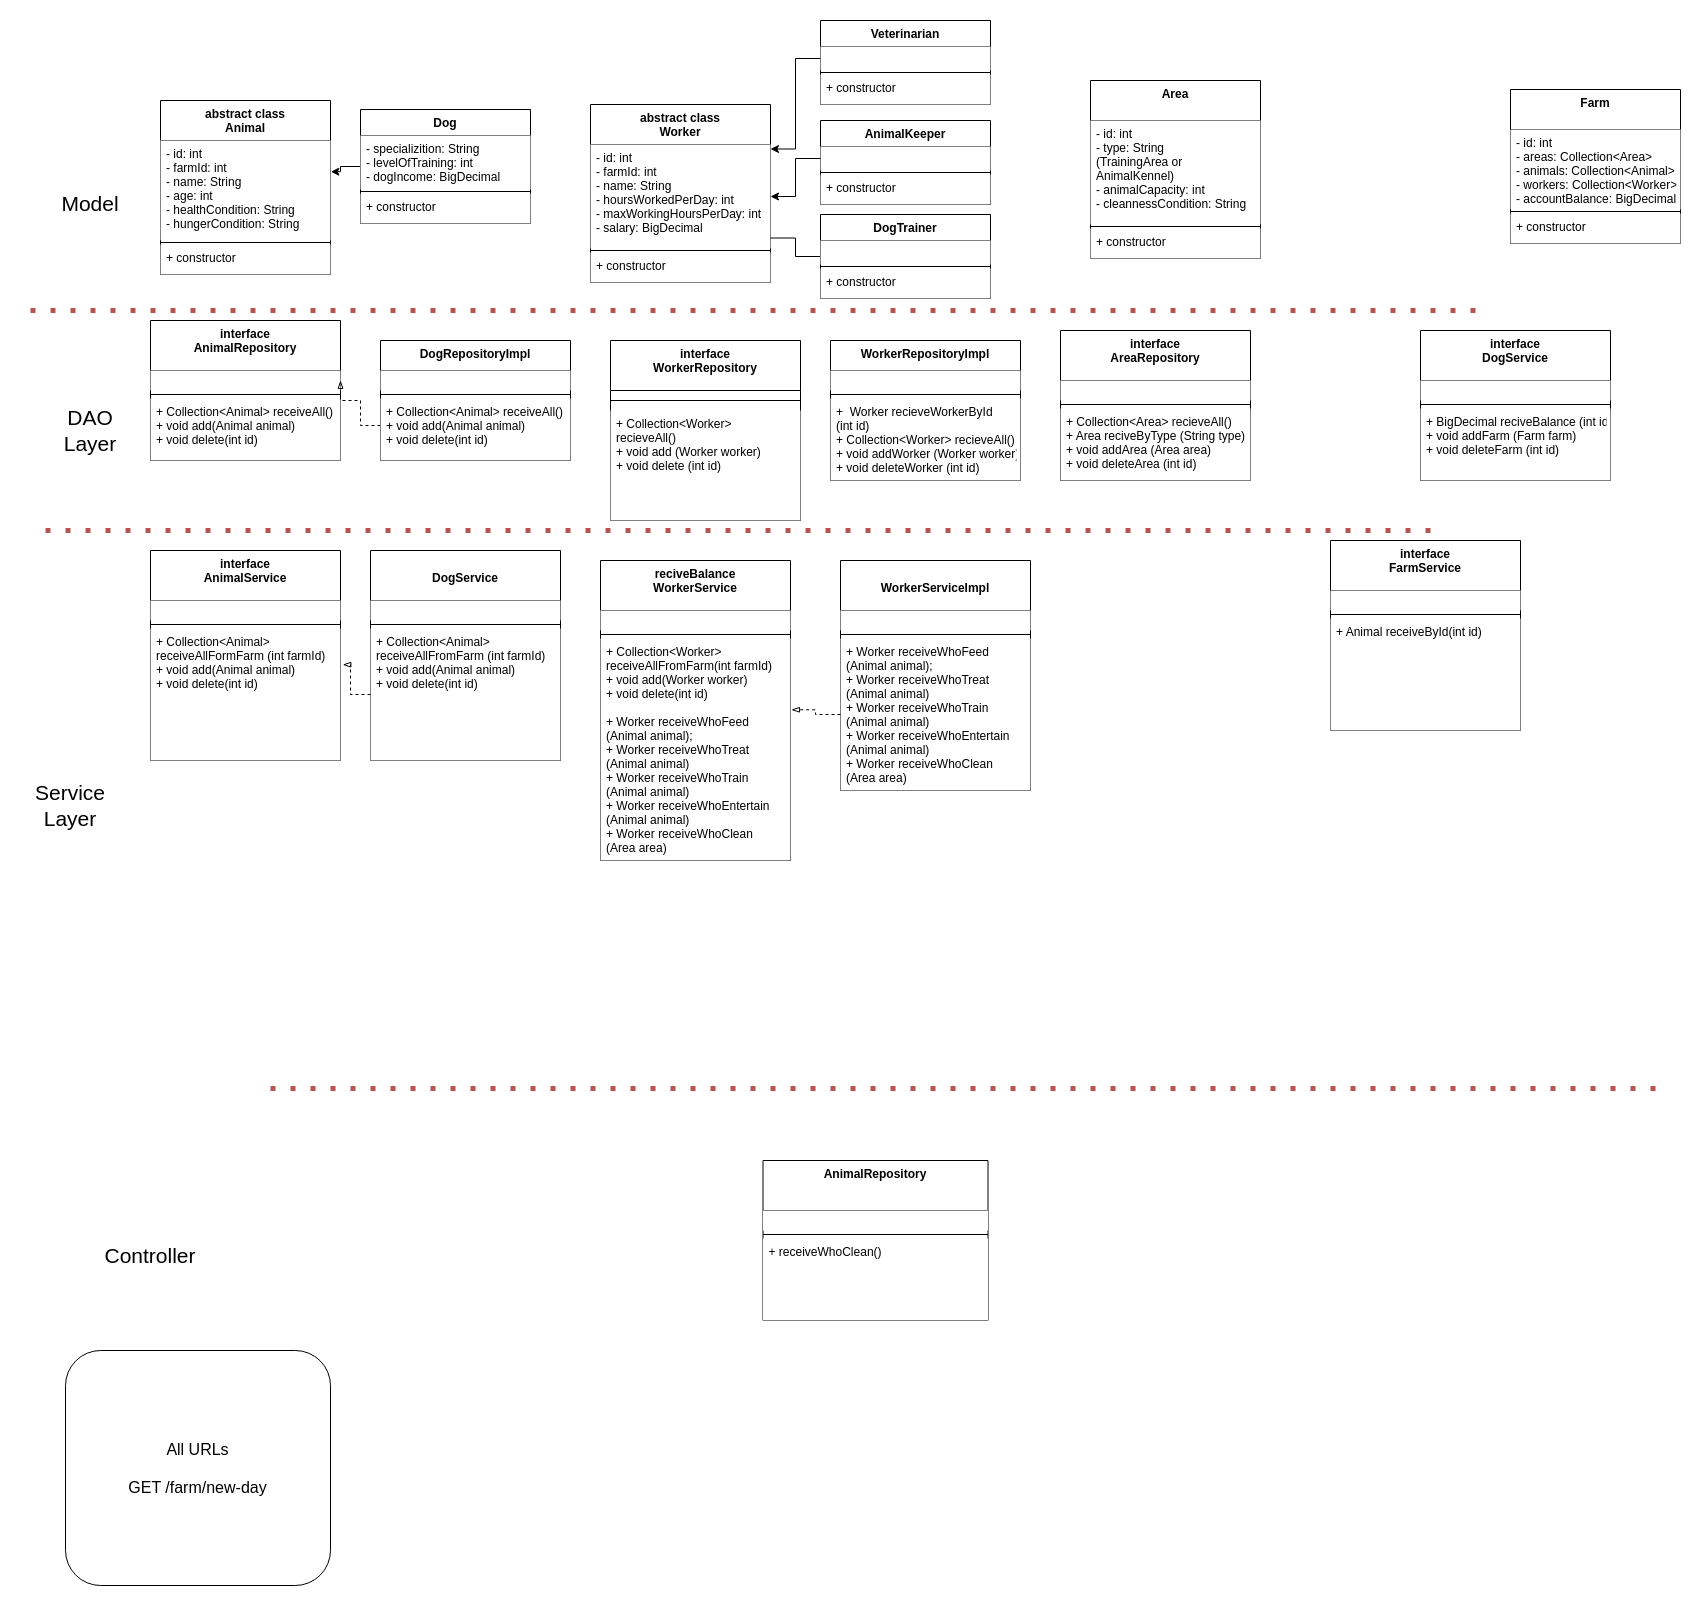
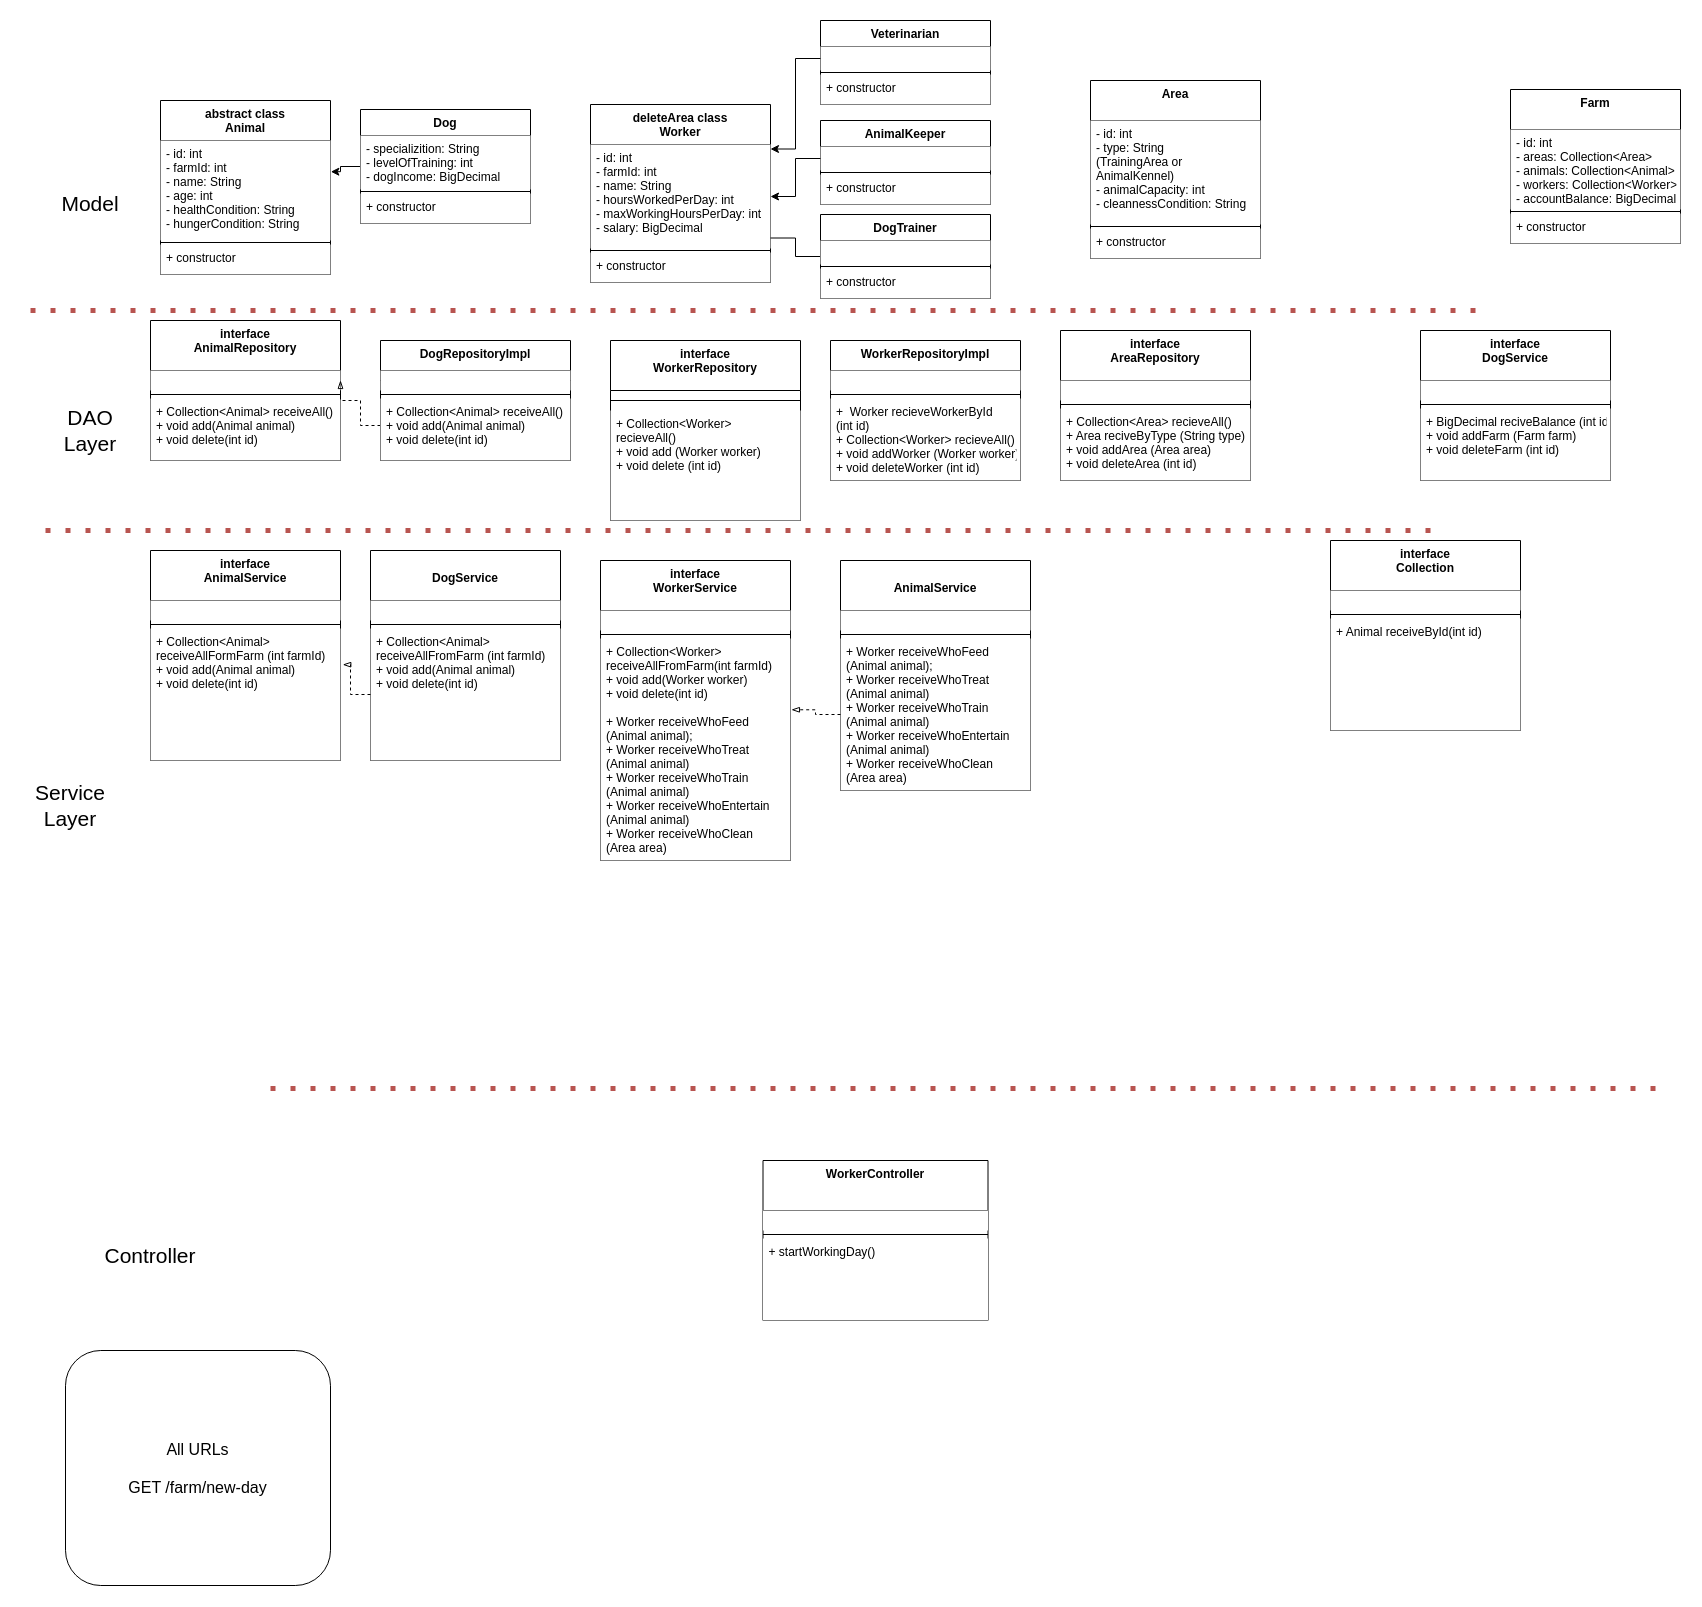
node "abstract class Worker": label "abstract class Worker" -> "deleteArea class Worker"
node "interface FarmService": label "interface FarmService" -> "interface Collection"
node "reciveBalance WorkerService": label "reciveBalance WorkerService" -> "interface WorkerService"
node "WorkerServiceImpl": label "WorkerServiceImpl" -> "AnimalService"
node "AnimalRepository": label "AnimalRepository" -> "WorkerController"
node "+ receiveWhoClean()": label "+ receiveWhoClean()" -> "+ startWorkingDay()"
